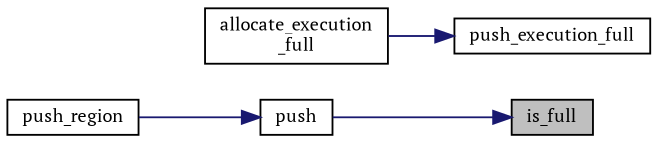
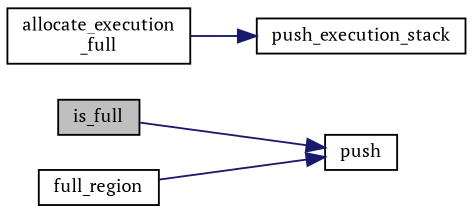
node "push_execution_full": label "push_execution_full" -> "push_execution_stack"
node "push_region": label "push_region" -> "full_region"
edge "push" -> "is_full": reversed
